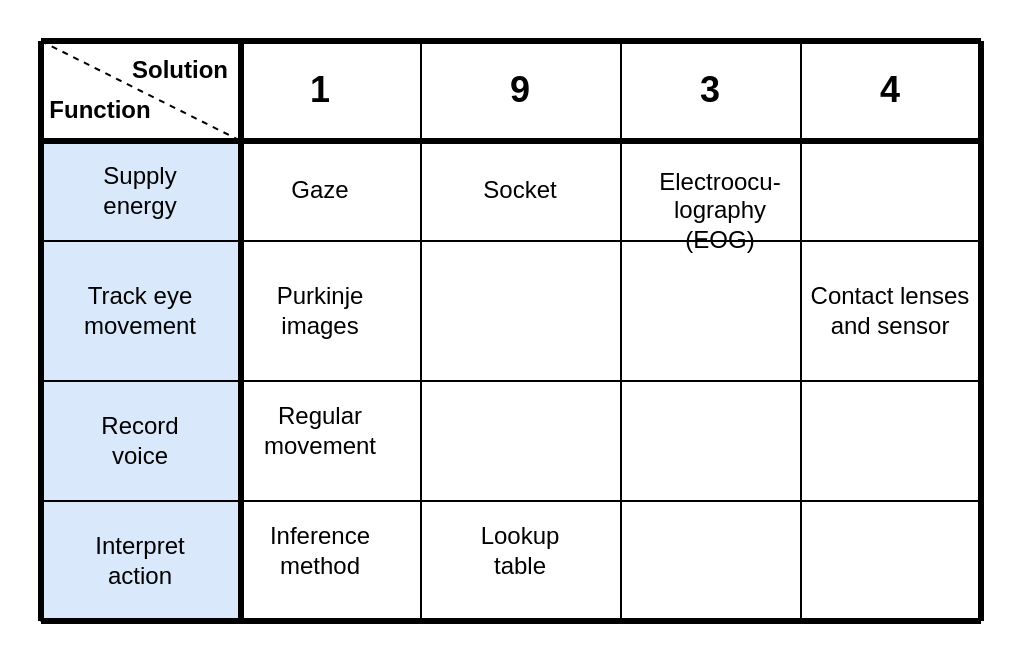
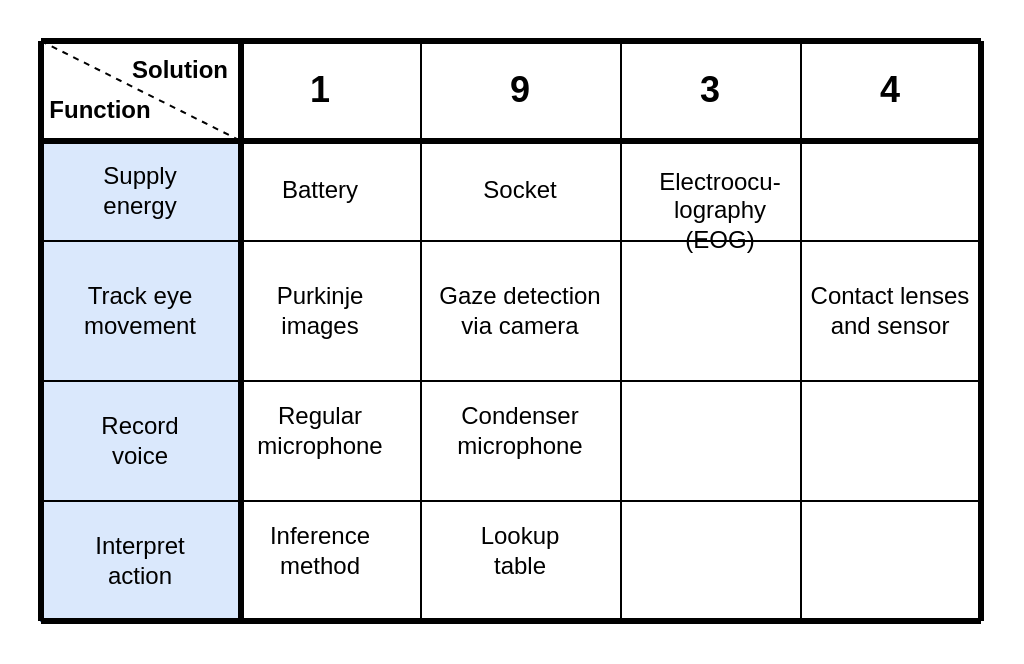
node "Gaze": label "Gaze" -> "Battery"
node "Gaze detection via camera": added
node "Regular movement": label "Regular movement" -> "Regular microphone"
node "Condenser microphone": added
